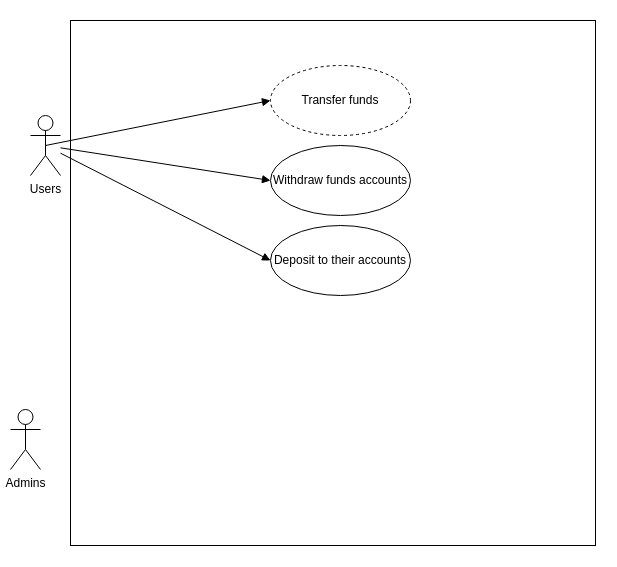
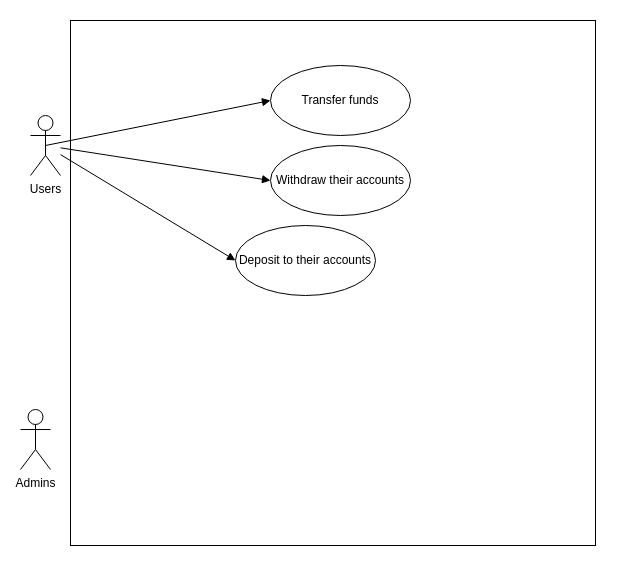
node "Transfer funds": style dashed -> solid
node "Withdraw funds accounts": label "Withdraw funds accounts" -> "Withdraw their accounts"
node "Deposit to their accounts": moved (341, 261) -> (306, 261)
node "Admins": moved (26, 440) -> (36, 440)
